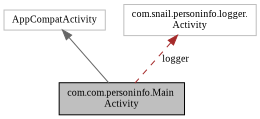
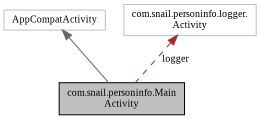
node "com.com.personinfo.Main Activity": label "com.com.personinfo.Main Activity" -> "com.snail.personinfo.Main Activity"
